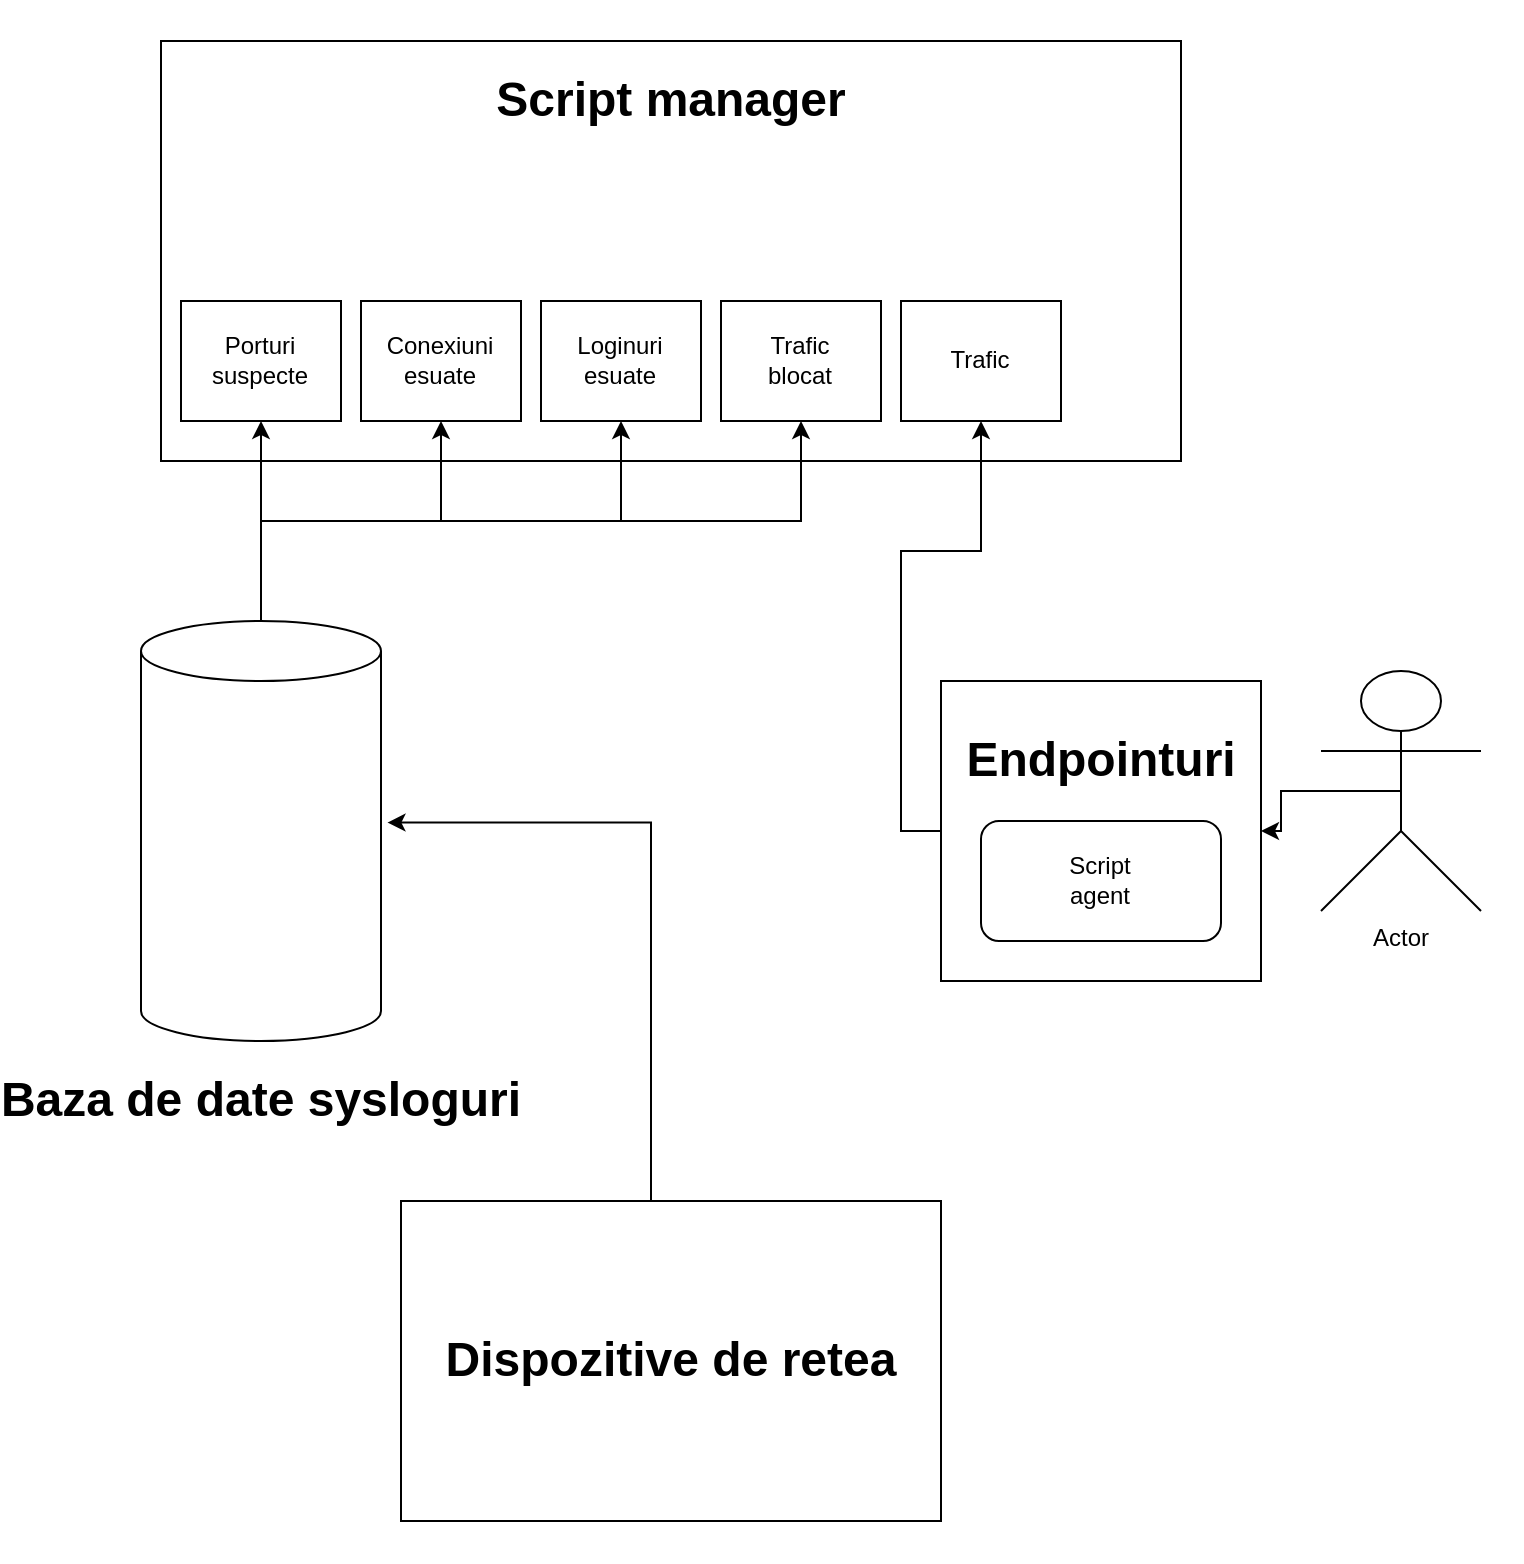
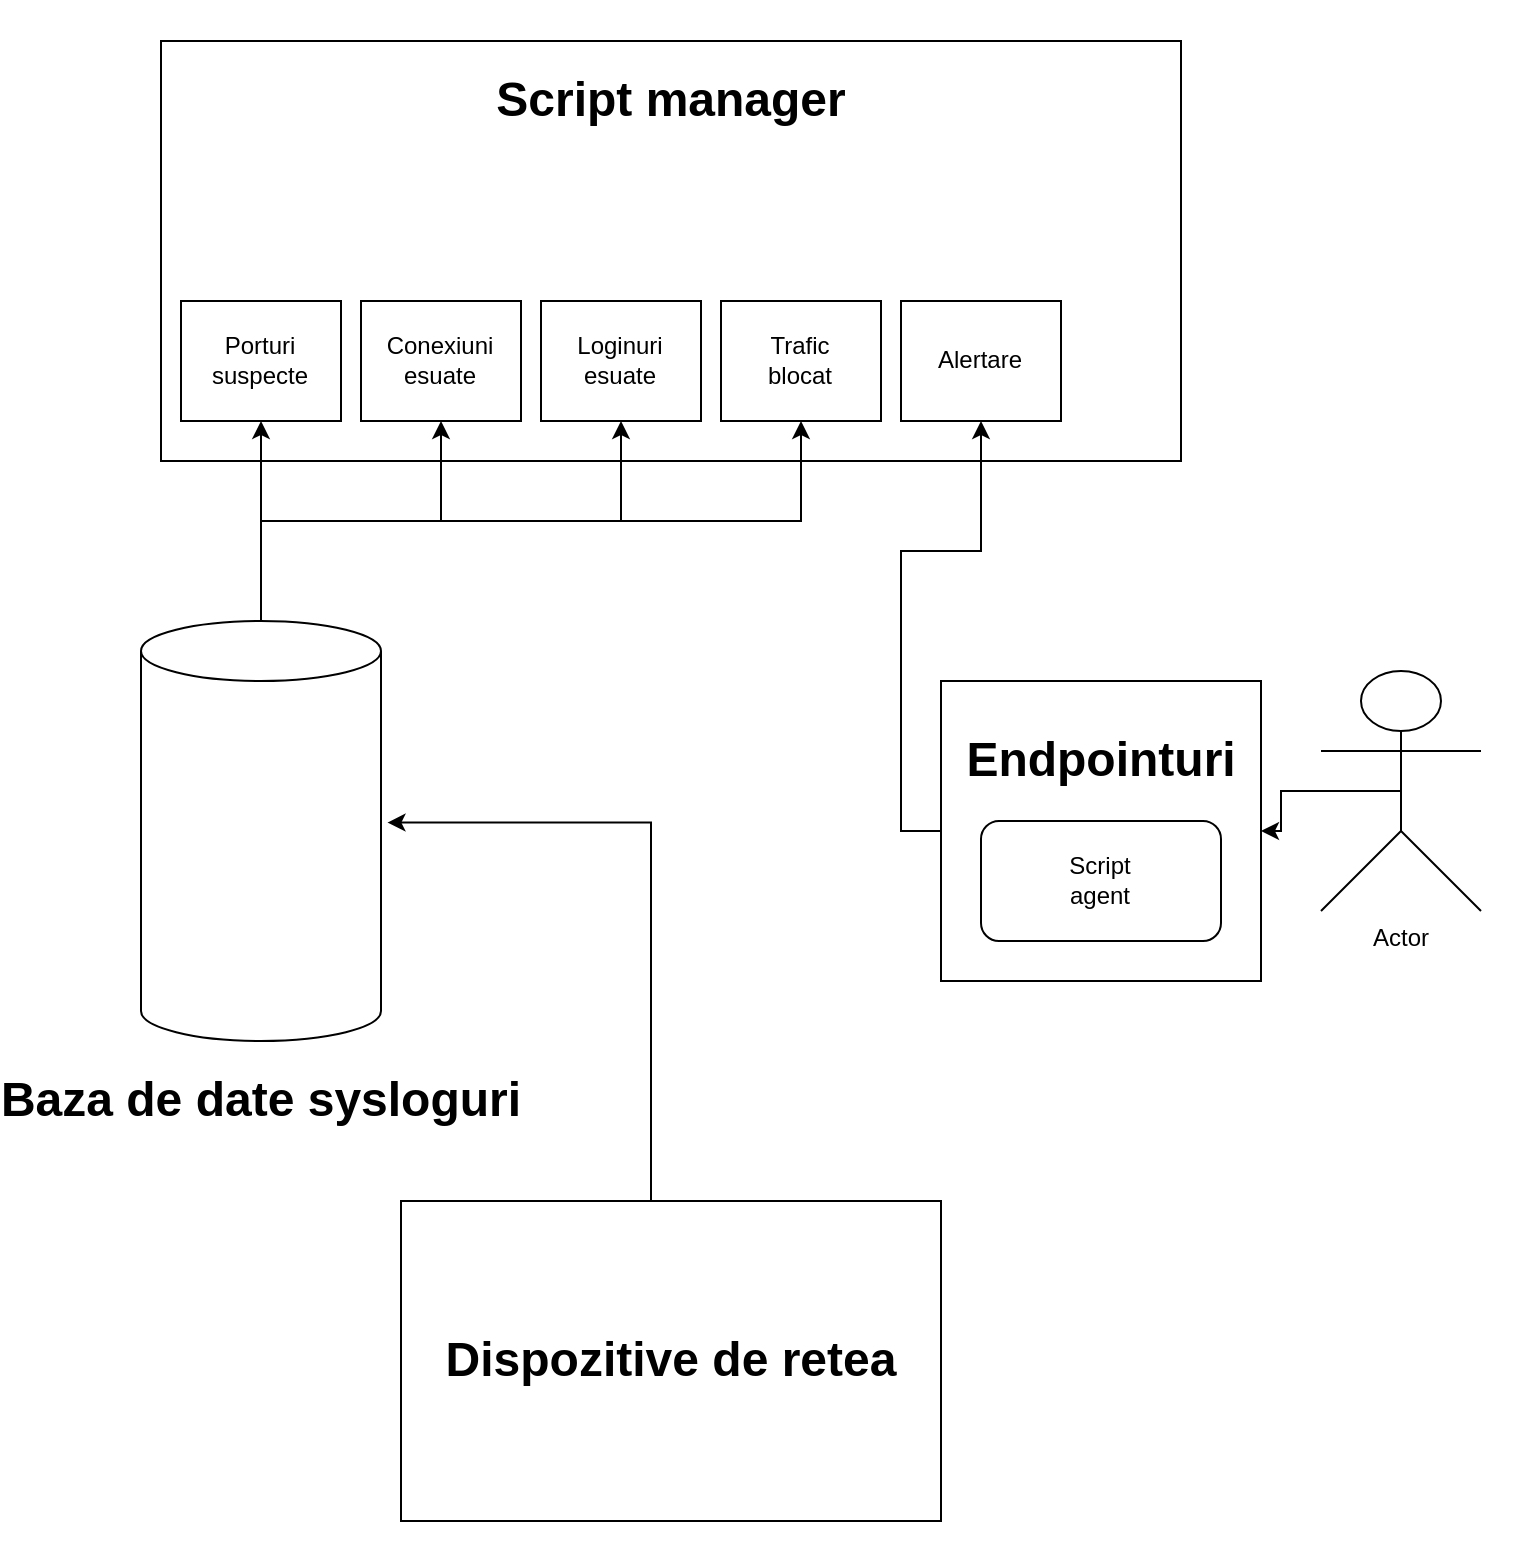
node "Trafic": label "Trafic" -> "Alertare"
